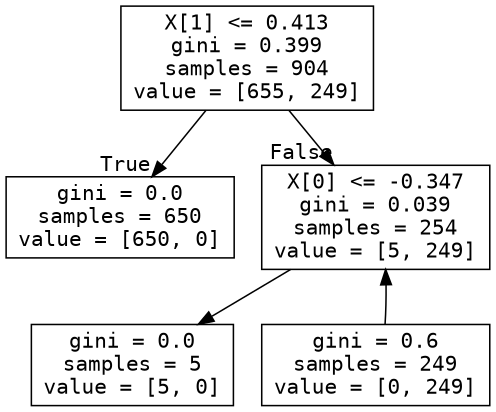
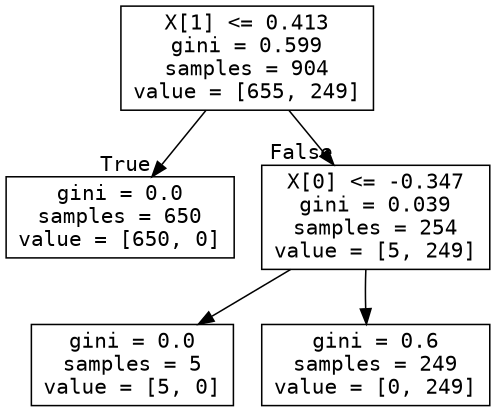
node "X[1] <= 0.413 gini = 0.399 samples = 904 value = [655, 249]": label "X[1] <= 0.413 gini = 0.399 samples = 904 value = [655, 249]" -> "X[1] <= 0.413 gini = 0.599 samples = 904 value = [655, 249]"
edge "gini = 0.6 samples = 249 value = [0, 249]" -> "X[0] <= -0.347 gini = 0.039 samples = 254 value = [5, 249]": reversed
